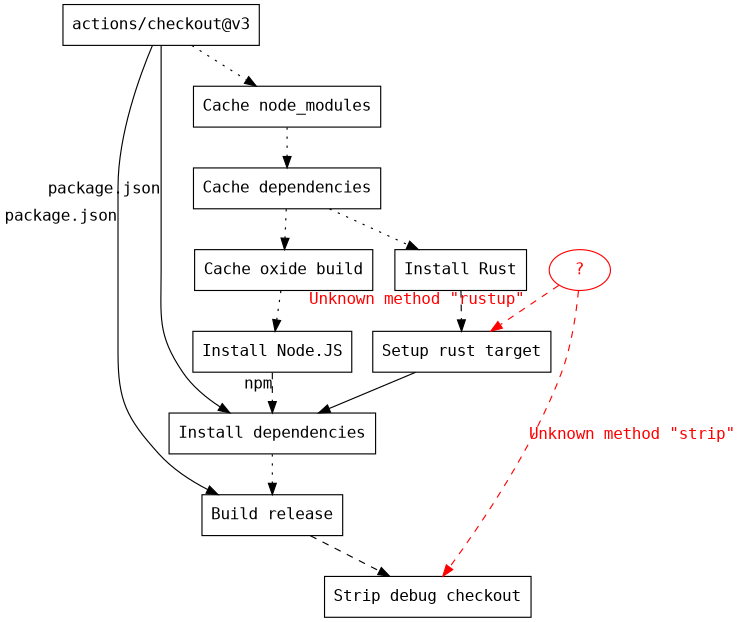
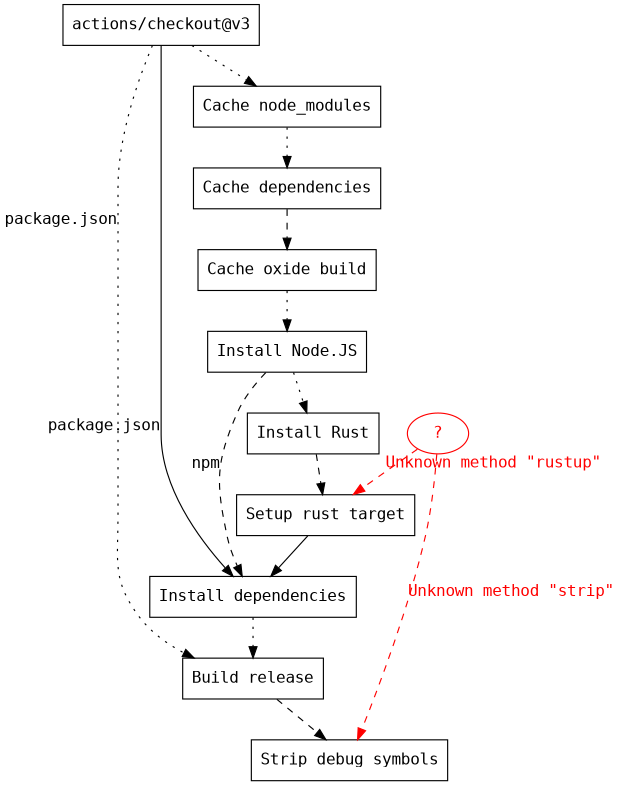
edge "Cache dependencies" -> "Cache oxide build": style dotted -> dashed
edge "Cache dependencies" -> "Install Rust": now "Install Node.JS" -> "Install Rust"
edge "actions/checkout@v3" -> "Build release": style solid -> dotted
node "Strip debug checkout": label "Strip debug checkout" -> "Strip debug symbols"
